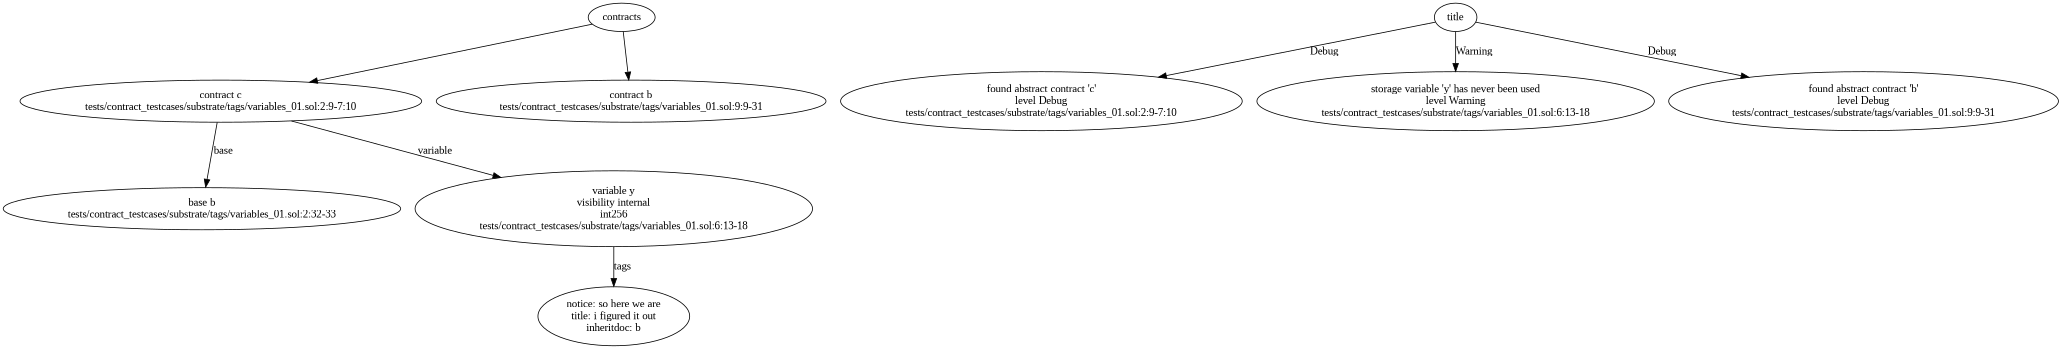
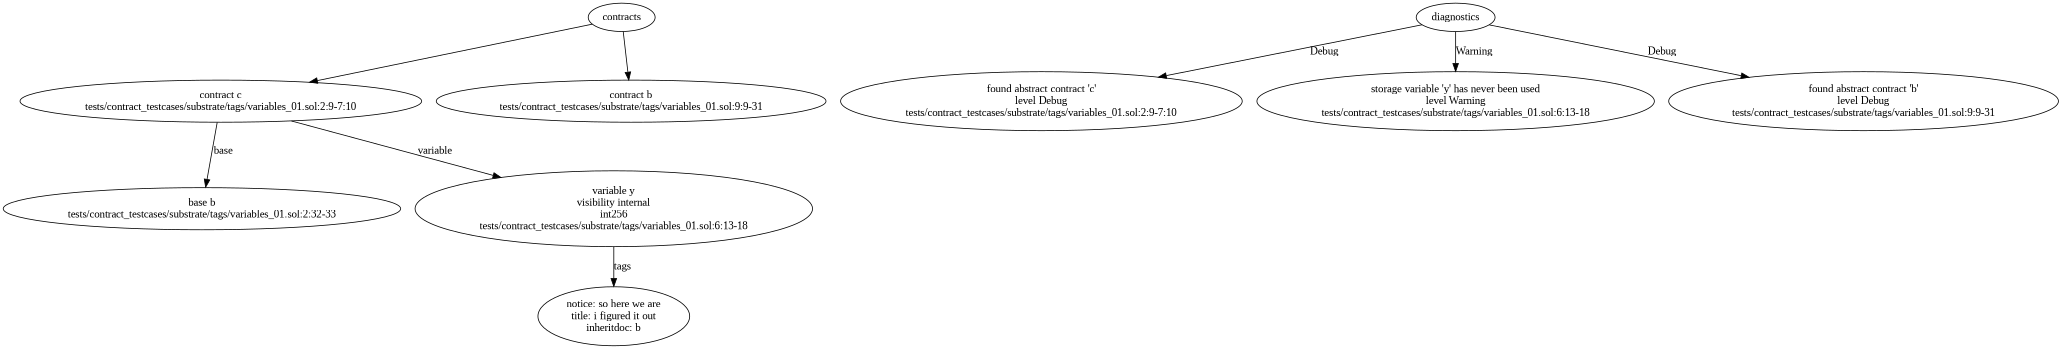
node "title": label "title" -> "diagnostics"
